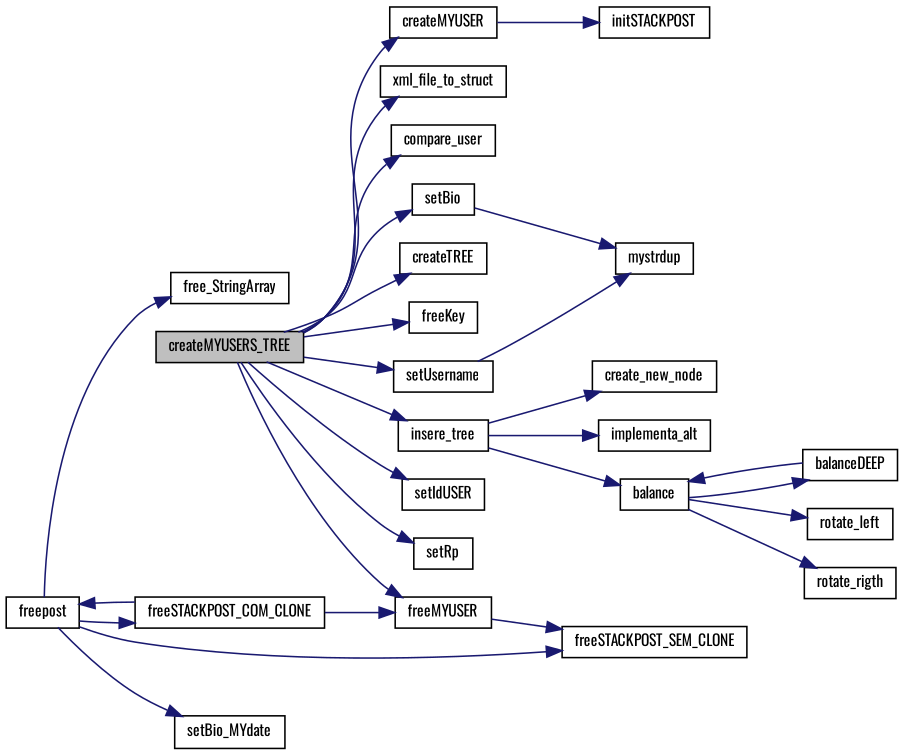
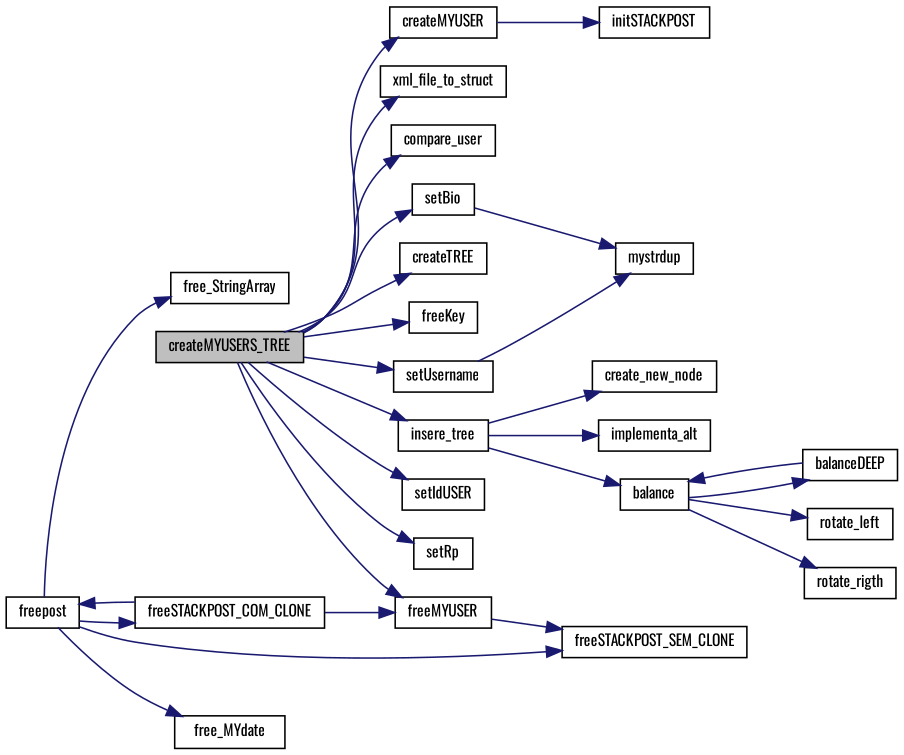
node "setBio_MYdate": label "setBio_MYdate" -> "free_MYdate"
